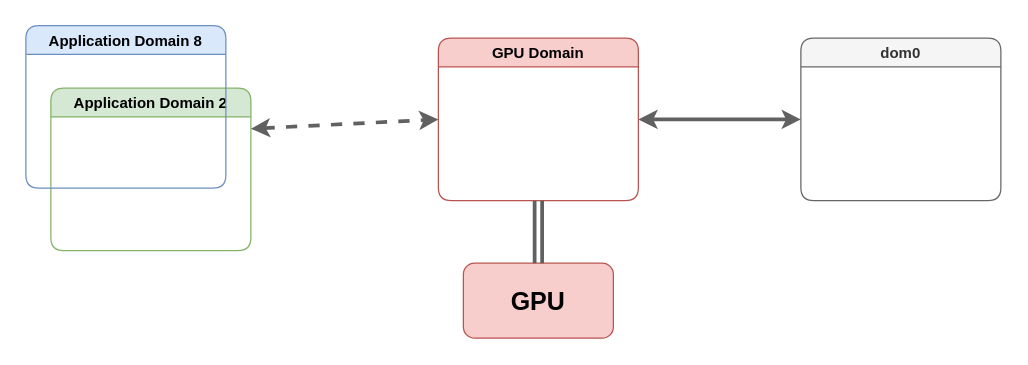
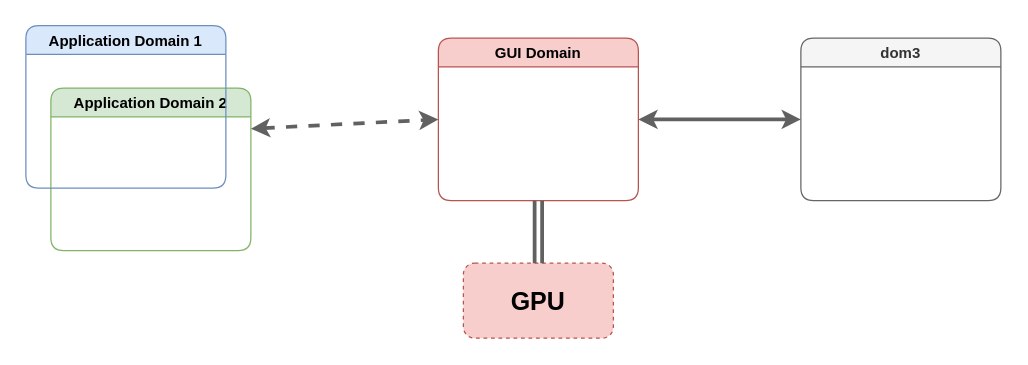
node "Application Domain 8": label "Application Domain 8" -> "Application Domain 1"
node "GPU Domain": label "GPU Domain" -> "GUI Domain"
node "dom0": label "dom0" -> "dom3"
node "GPU": style solid -> dashed
